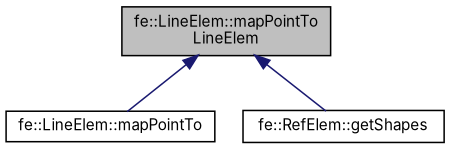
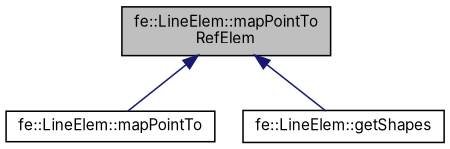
node "fe::LineElem::mapPointTo LineElem": label "fe::LineElem::mapPointTo LineElem" -> "fe::LineElem::mapPointTo RefElem"
node "fe::RefElem::getShapes": label "fe::RefElem::getShapes" -> "fe::LineElem::getShapes"
